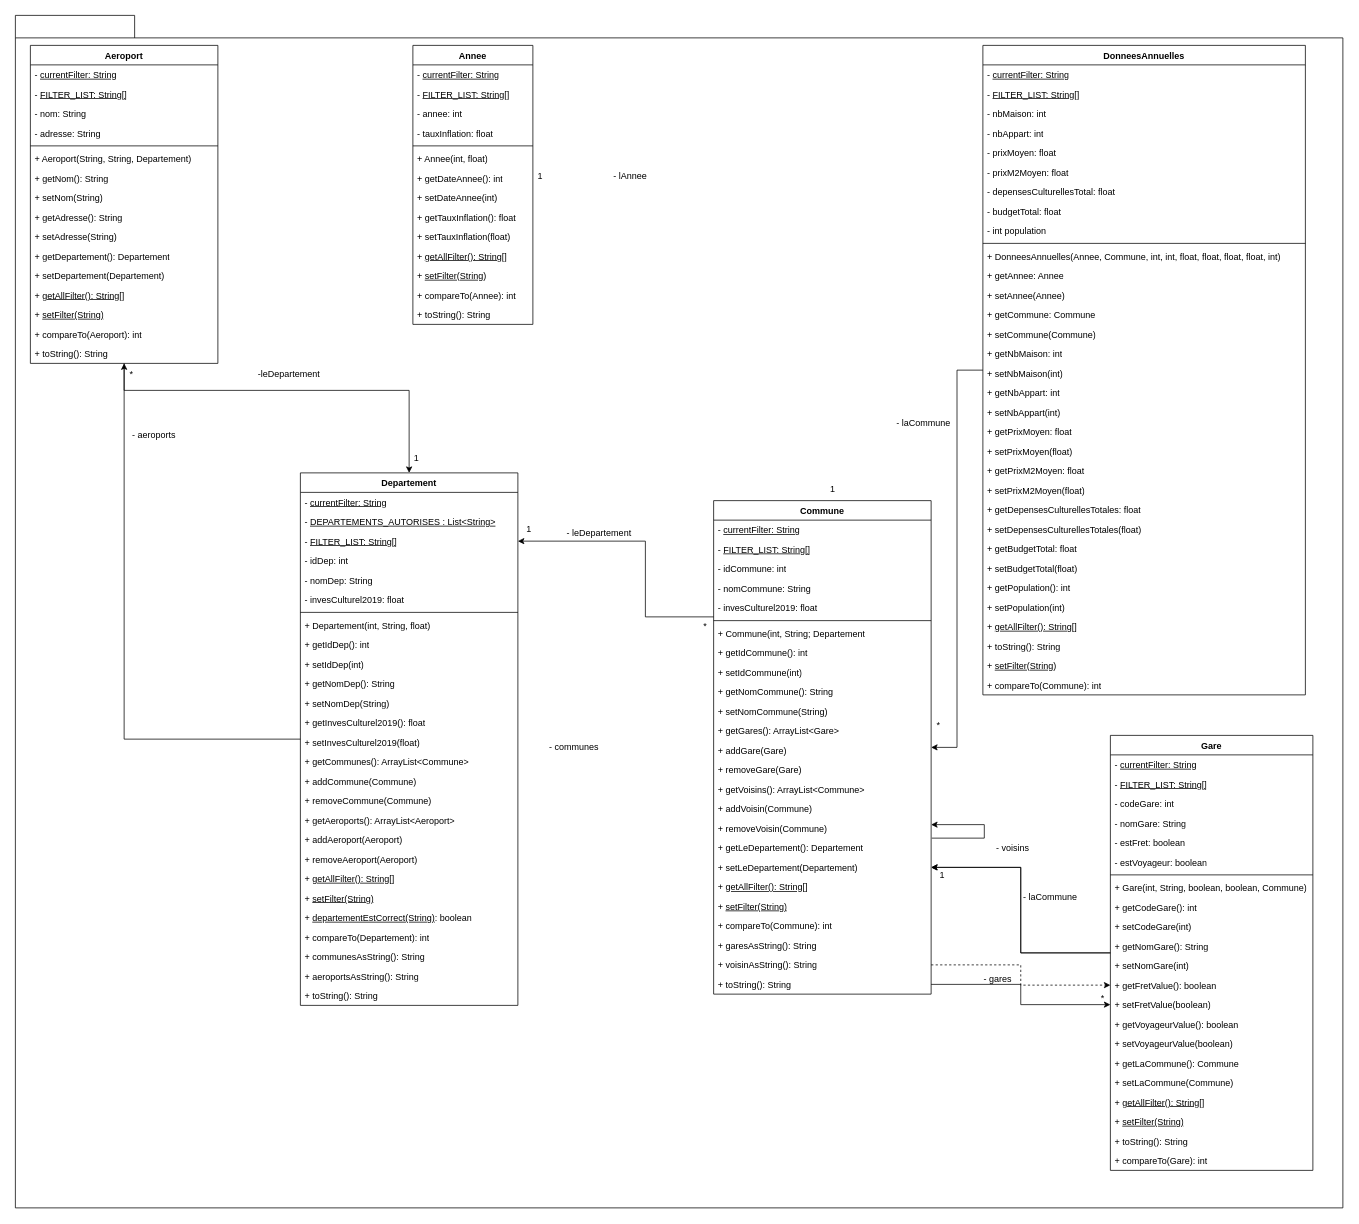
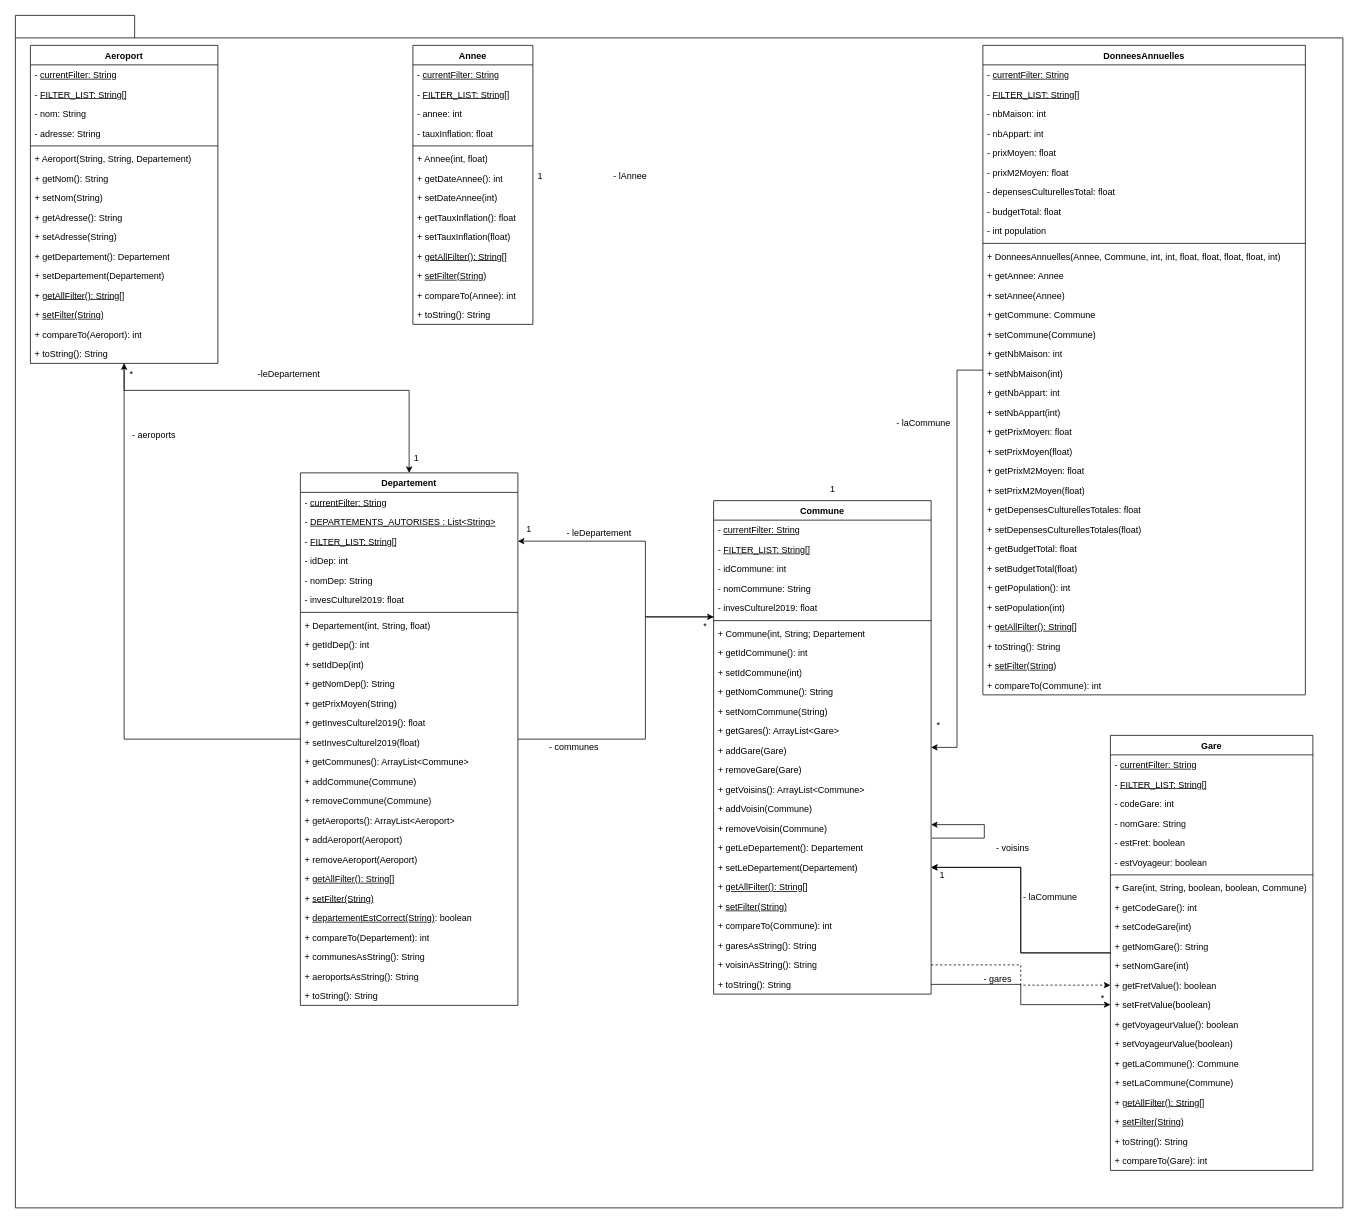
node "+ setNomDep(String)": label "+ setNomDep(String)" -> "+ getPrixMoyen(String)"
edge "Departement" -> "Commune": added
